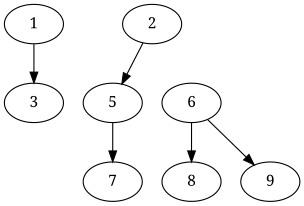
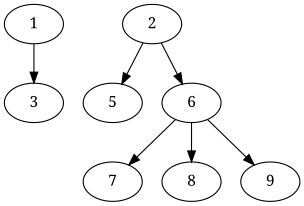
edge "2" -> "6": added
edge "5" -> "7": now "6" -> "7"
